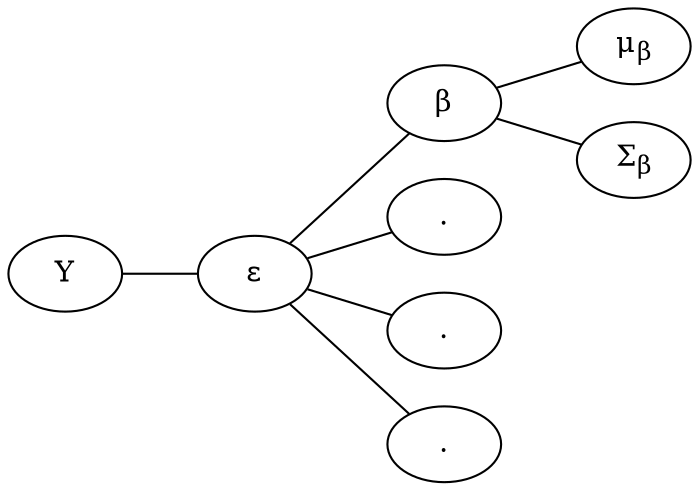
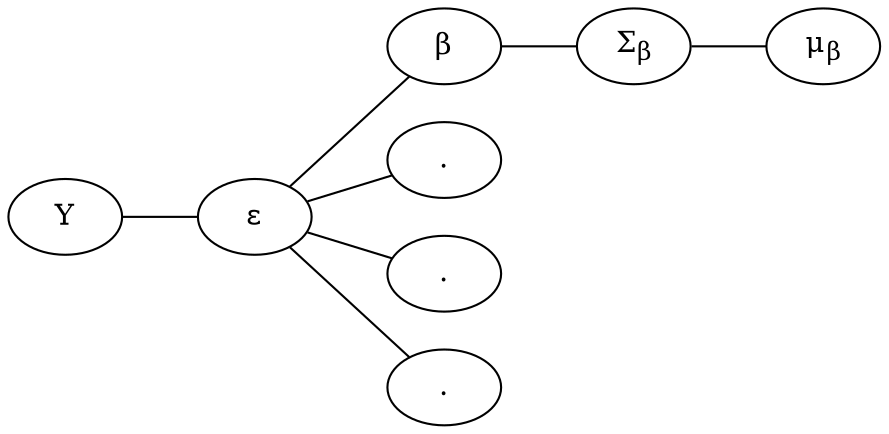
edge "μ" -- "β": now "μ" -- "Σ"
